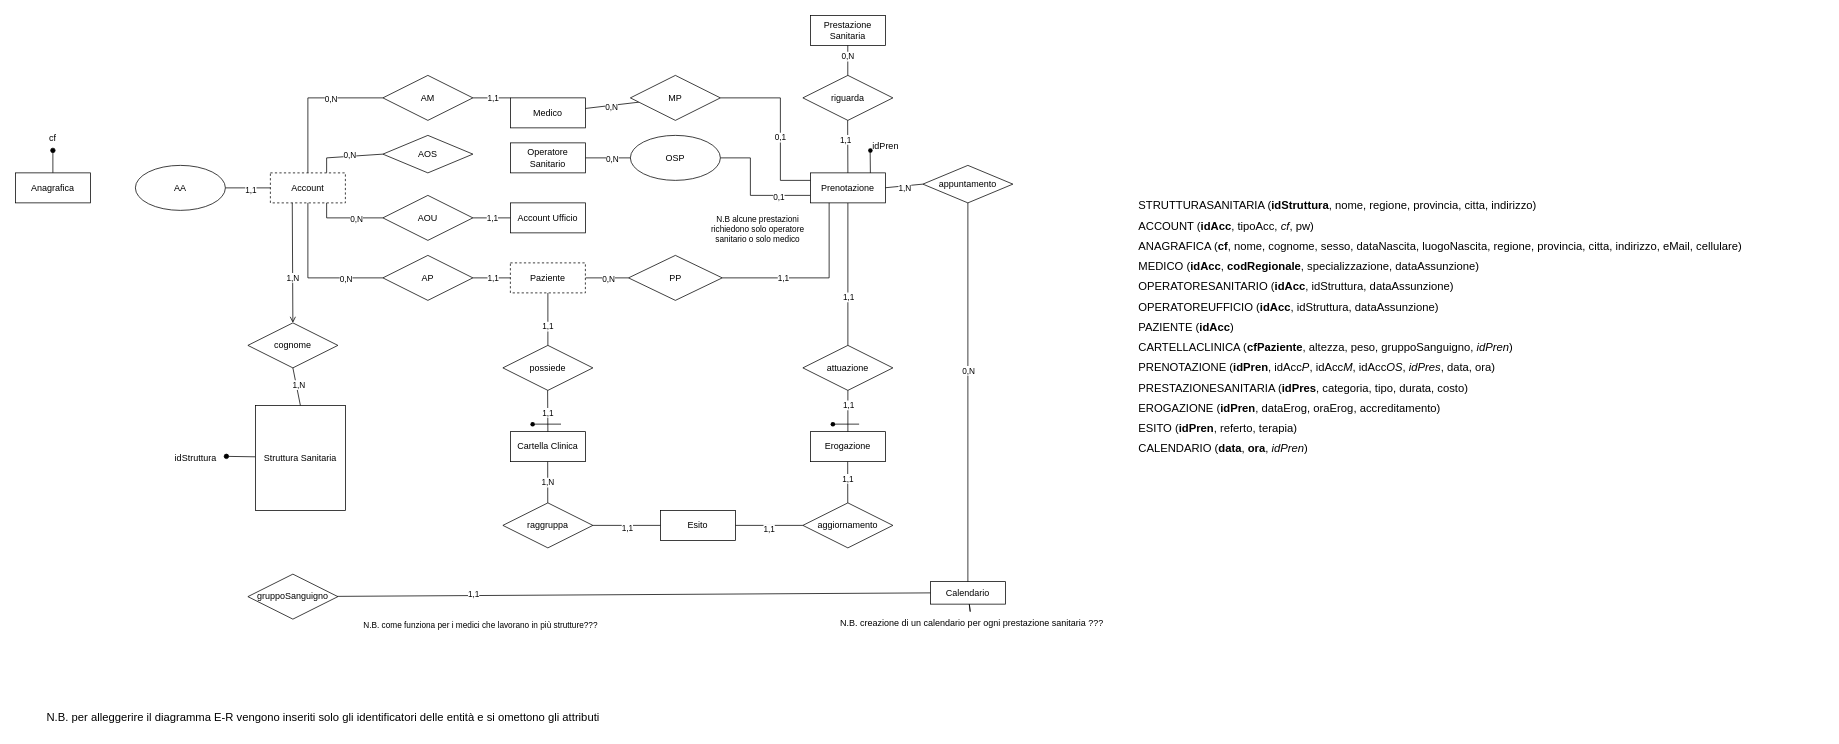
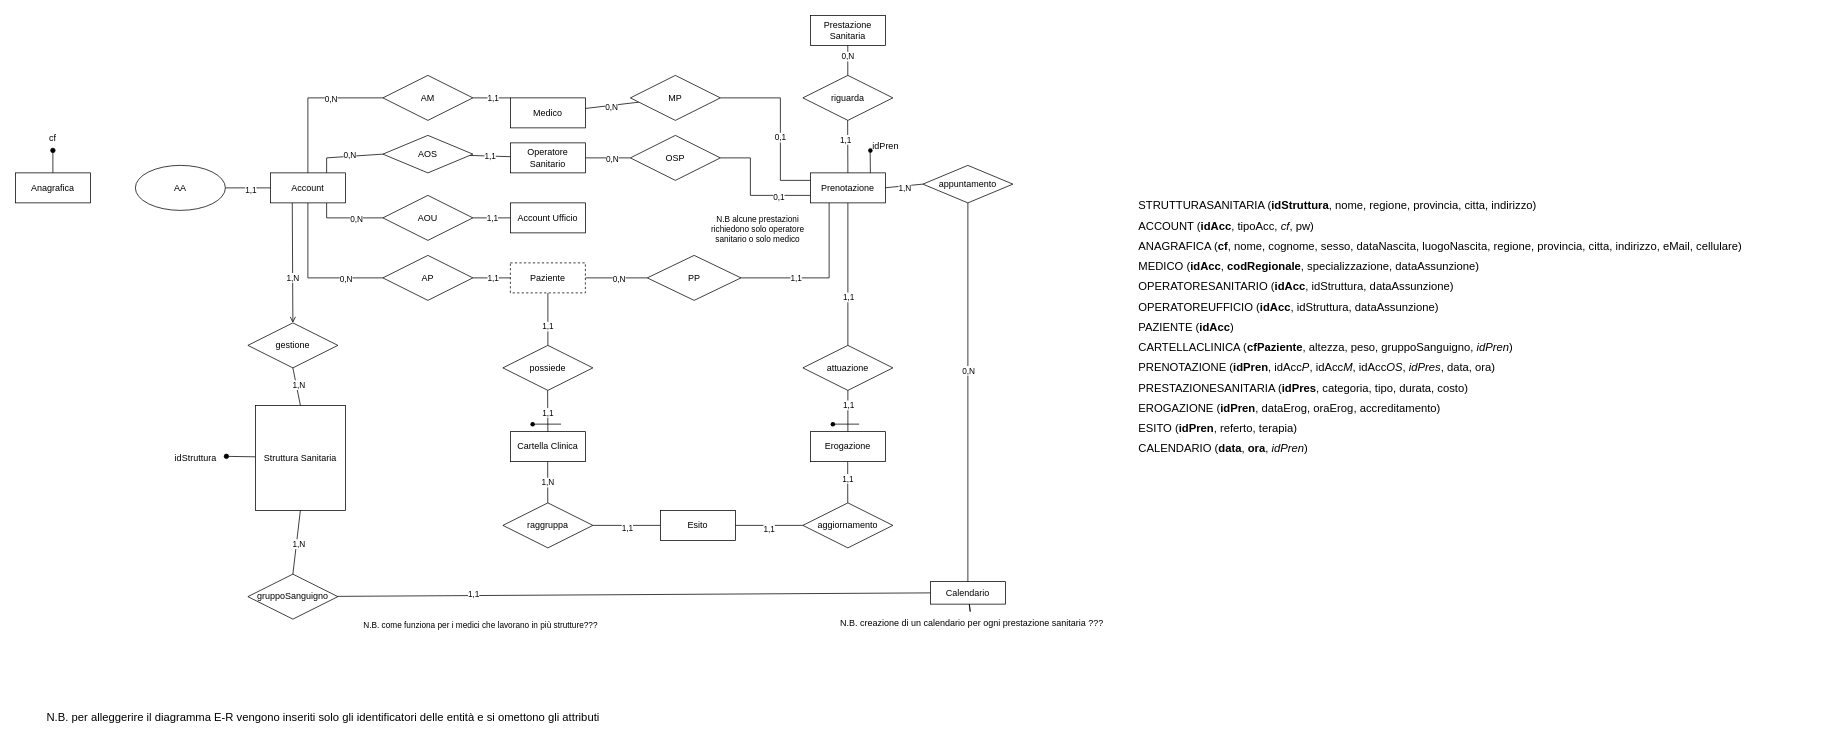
edge "AOS" -- "Operatore Sanitario": added, label "1,1"
node "OSP": shape ellipse -> diamond
node "Account": style dashed -> solid
node "PP": moved (675, 278) -> (694, 278)
node "cognome": label "cognome" -> "gestione"
edge "Struttura Sanitaria" -- "gruppoSanguigno": added, label "1,N"
